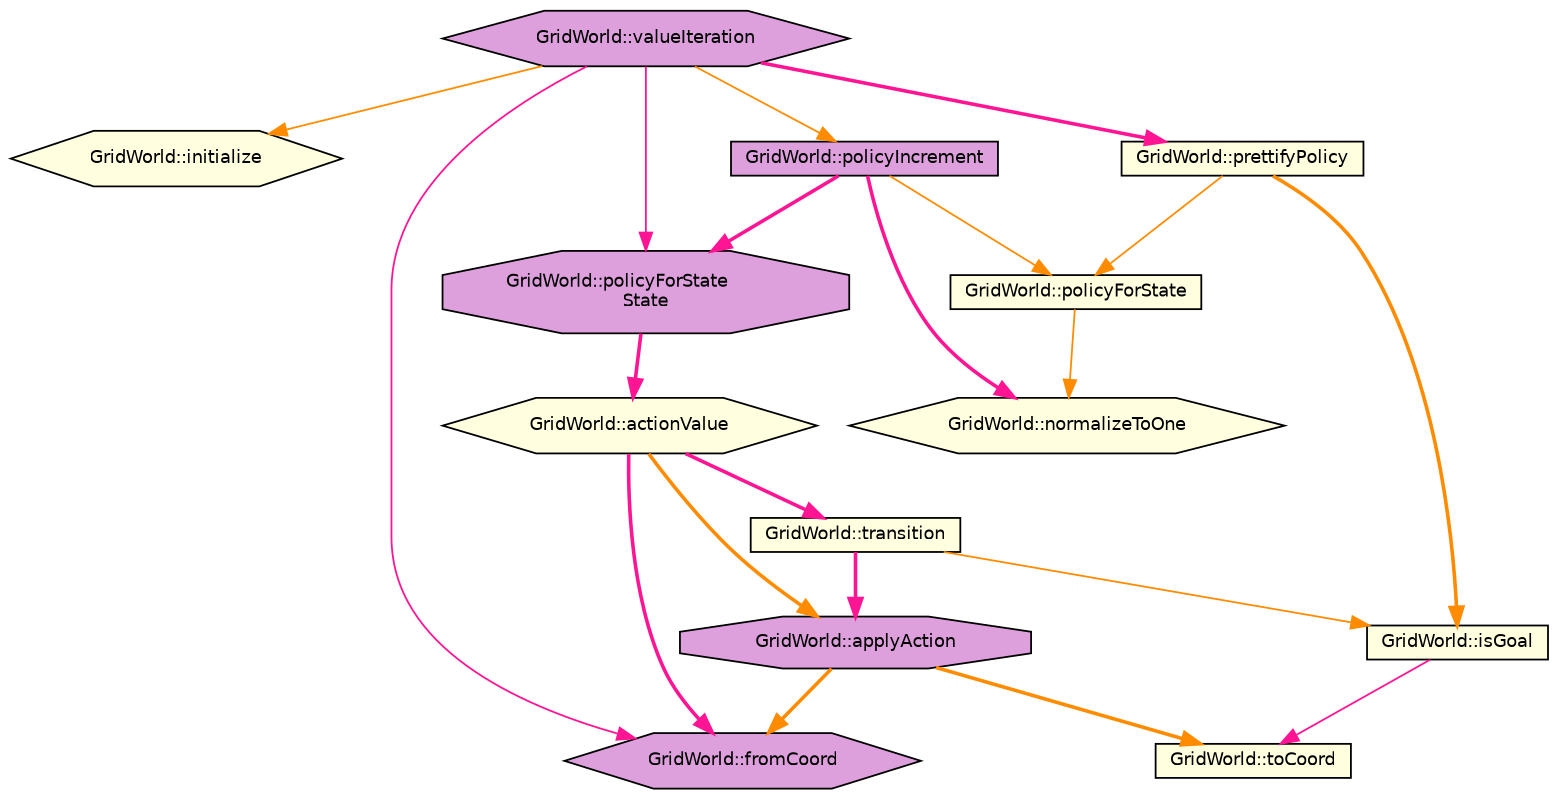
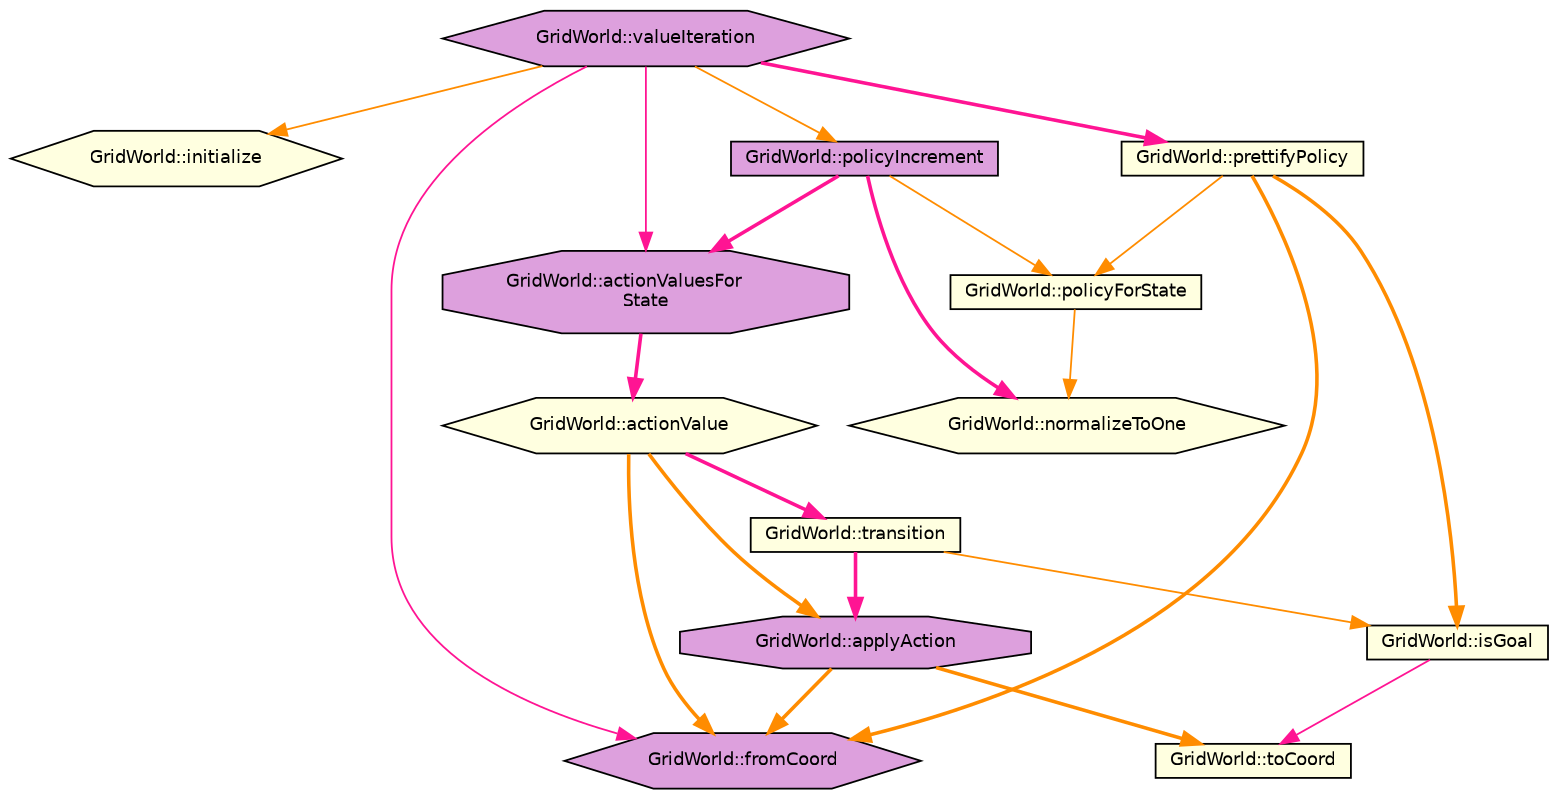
node "GridWorld::policyForState State": label "GridWorld::policyForState State" -> "GridWorld::actionValuesFor State"
edge "GridWorld::prettifyPolicy" -> "GridWorld::fromCoord": added
edge "GridWorld::actionValue" -> "GridWorld::fromCoord": color deeppink -> darkorange
